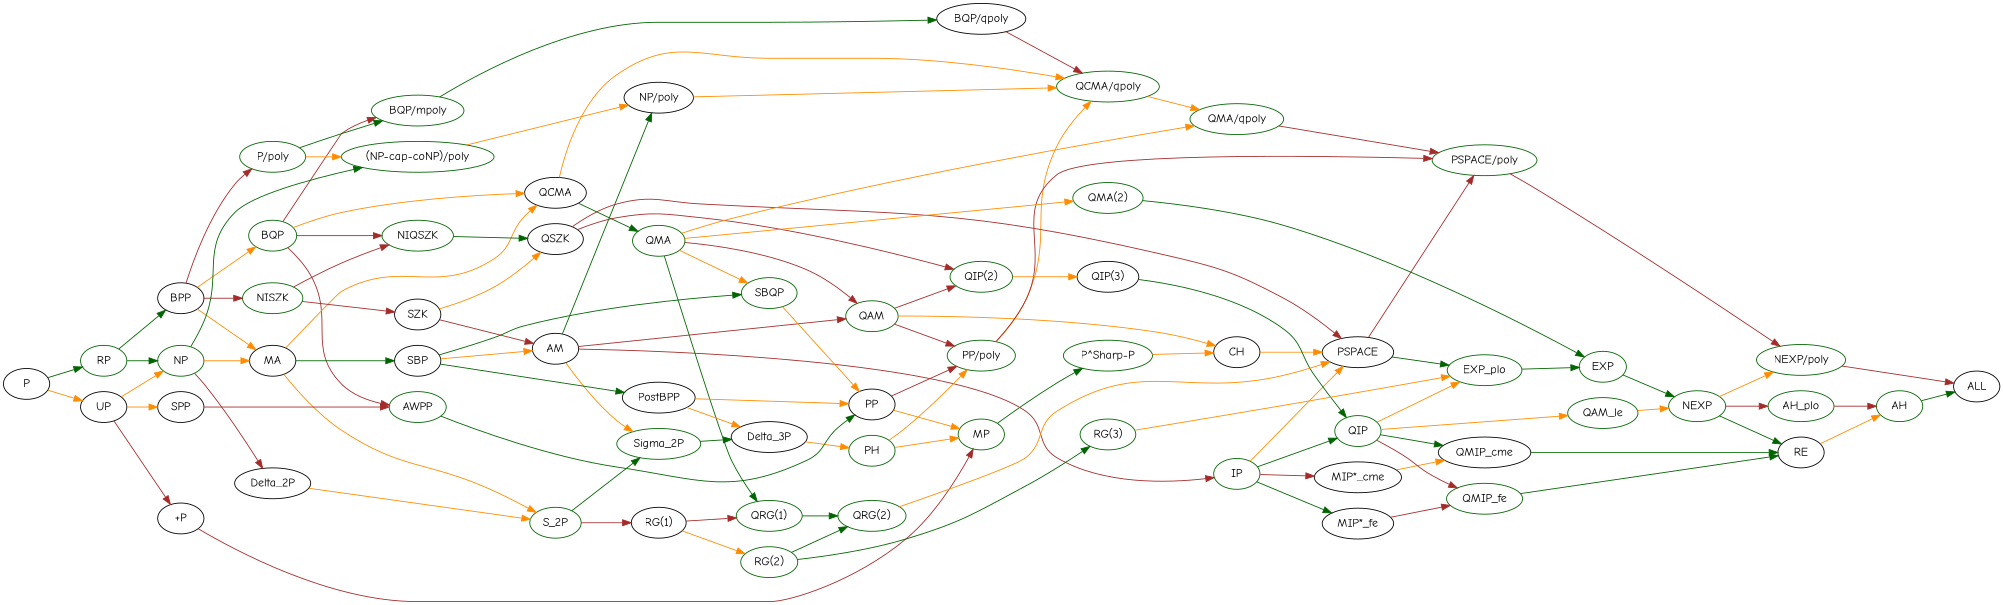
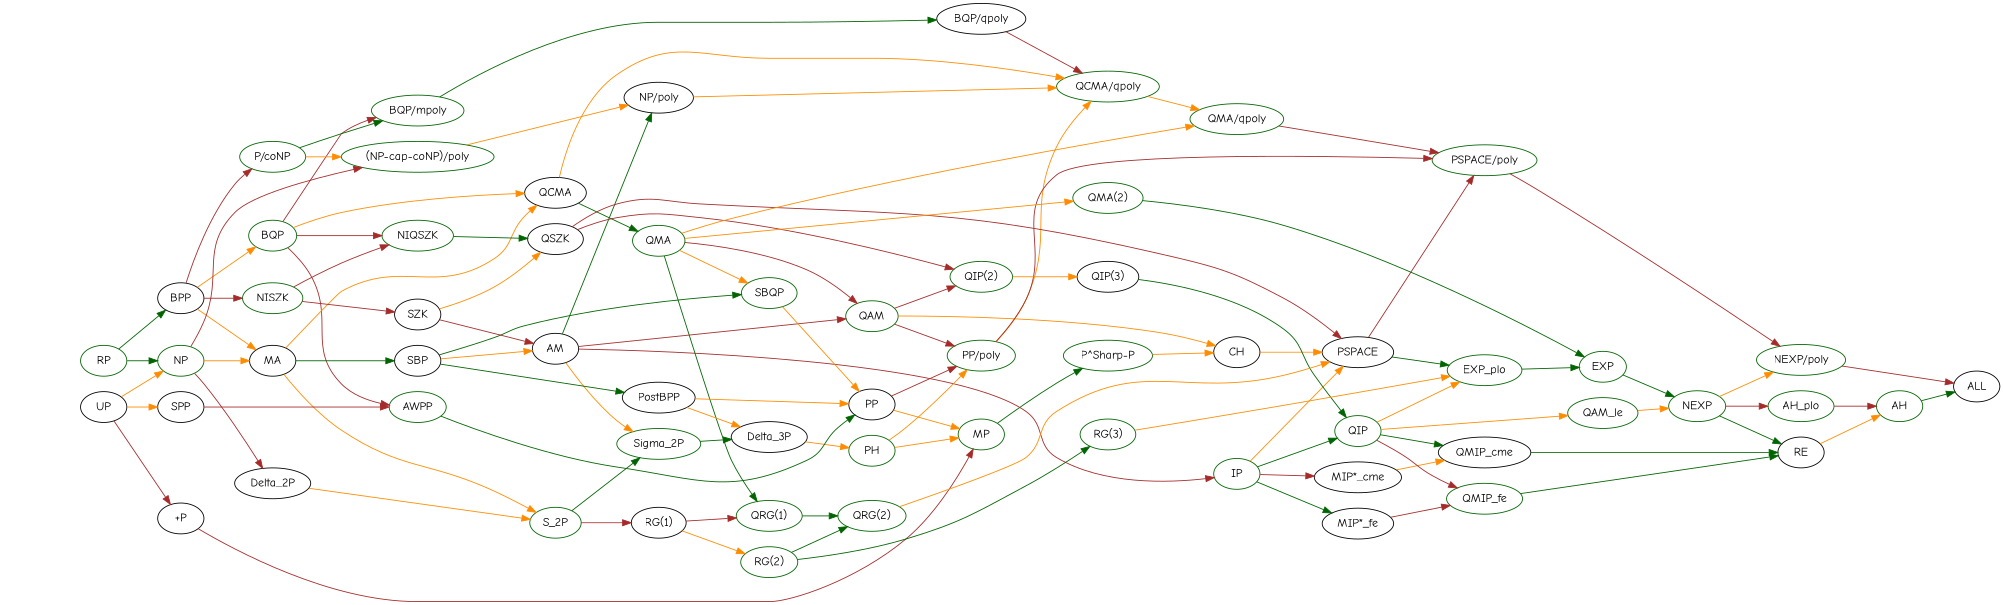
node "P/poly": label "P/poly" -> "P/coNP"
edge "NP" -> "(NP-cap-coNP)/poly": color darkgreen -> brown
node "P": removed
